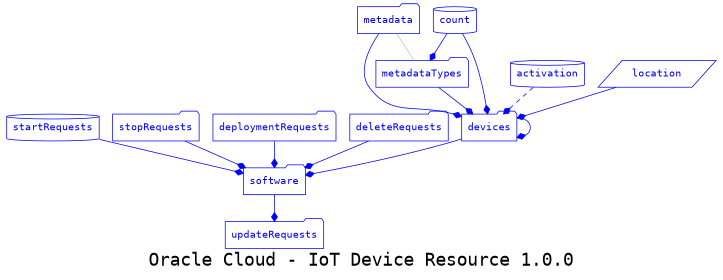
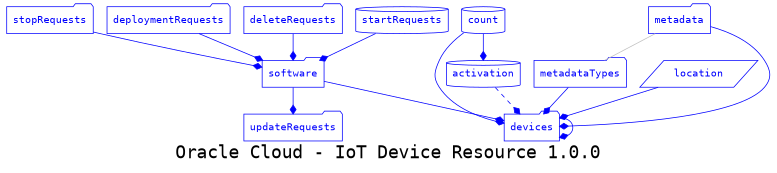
edge "count" -> "metadataTypes": now "count" -> "activation"
edge "devices" -> "software": reversed
